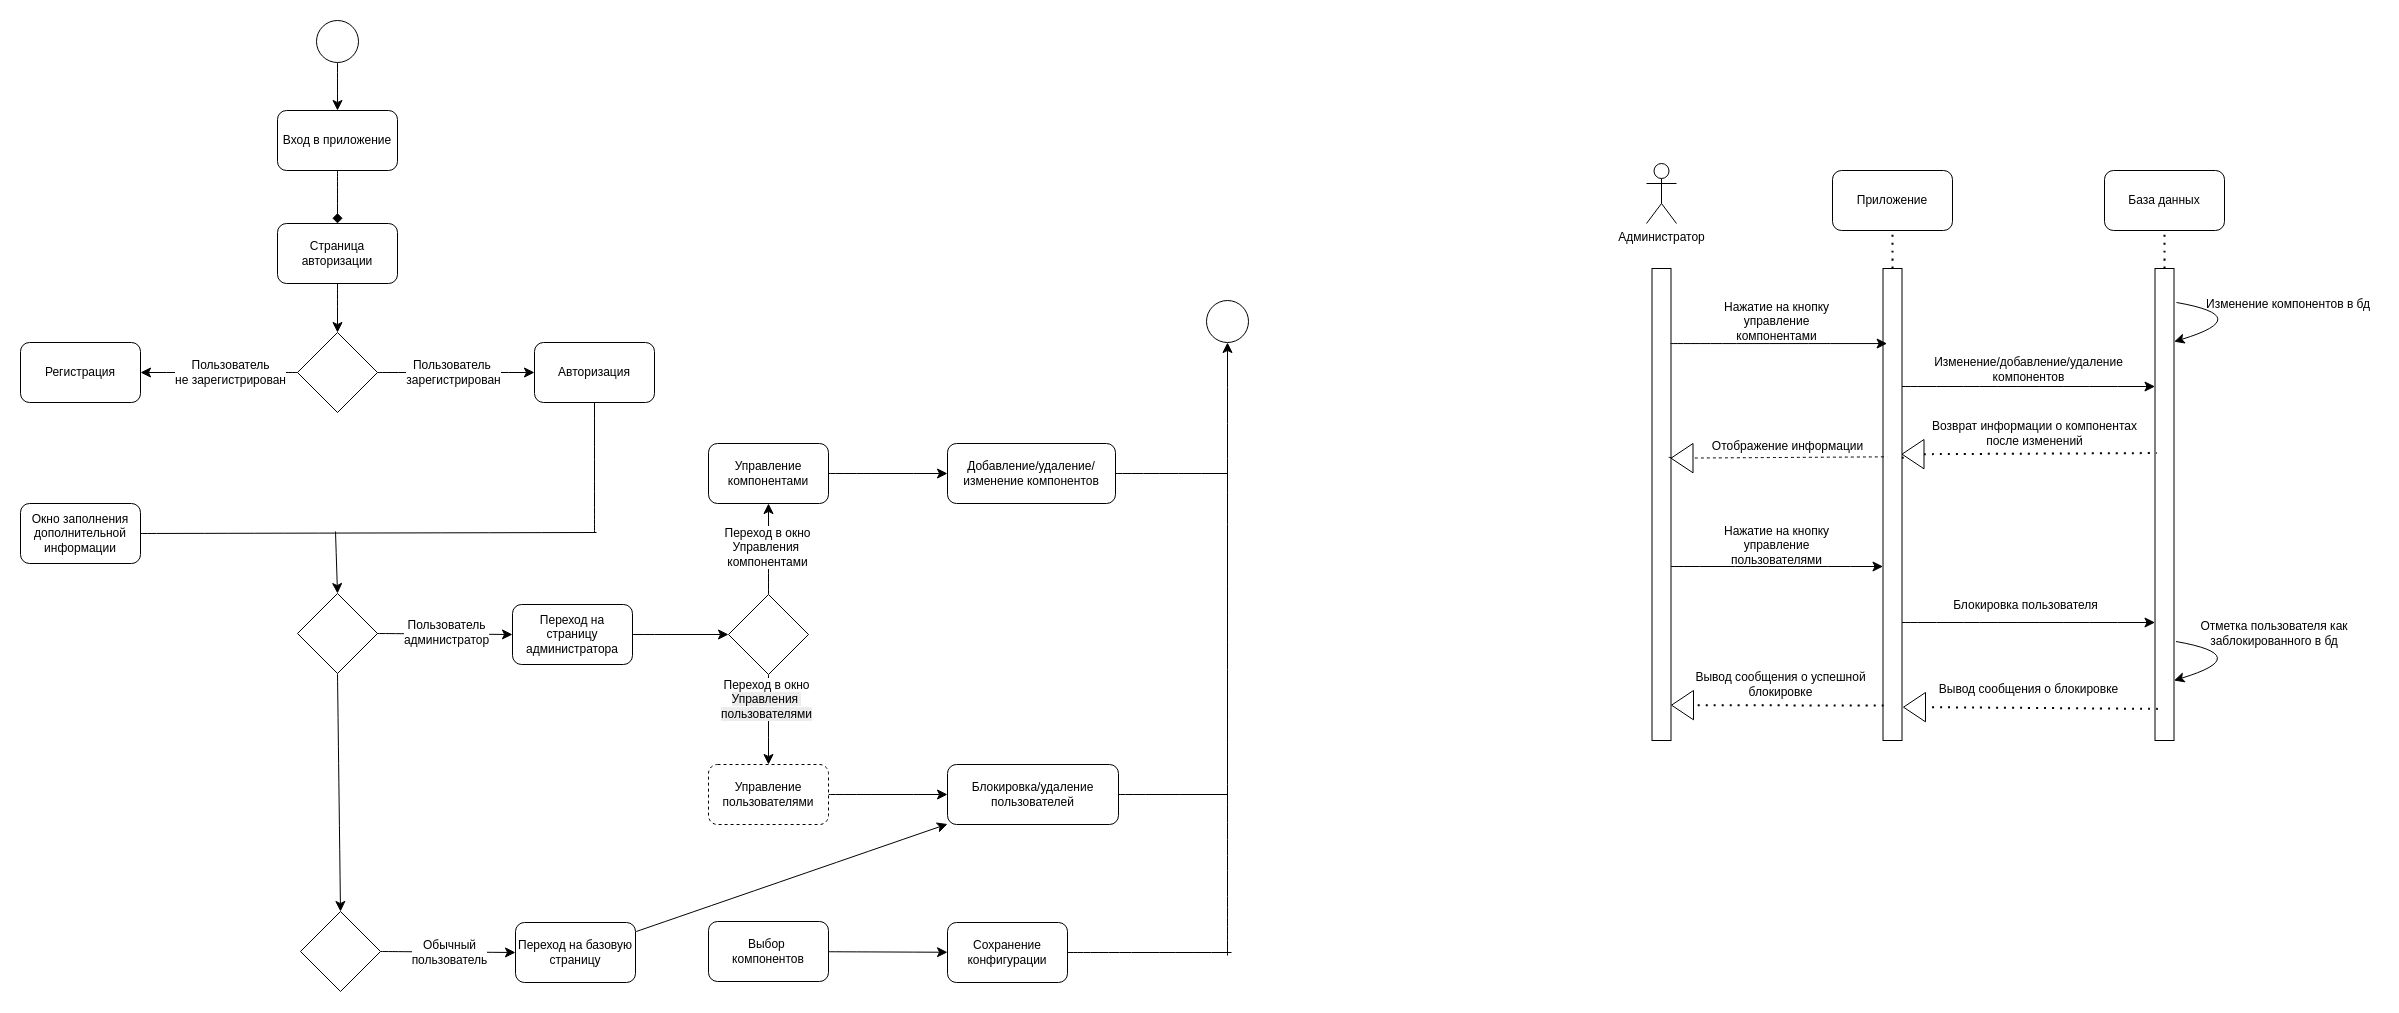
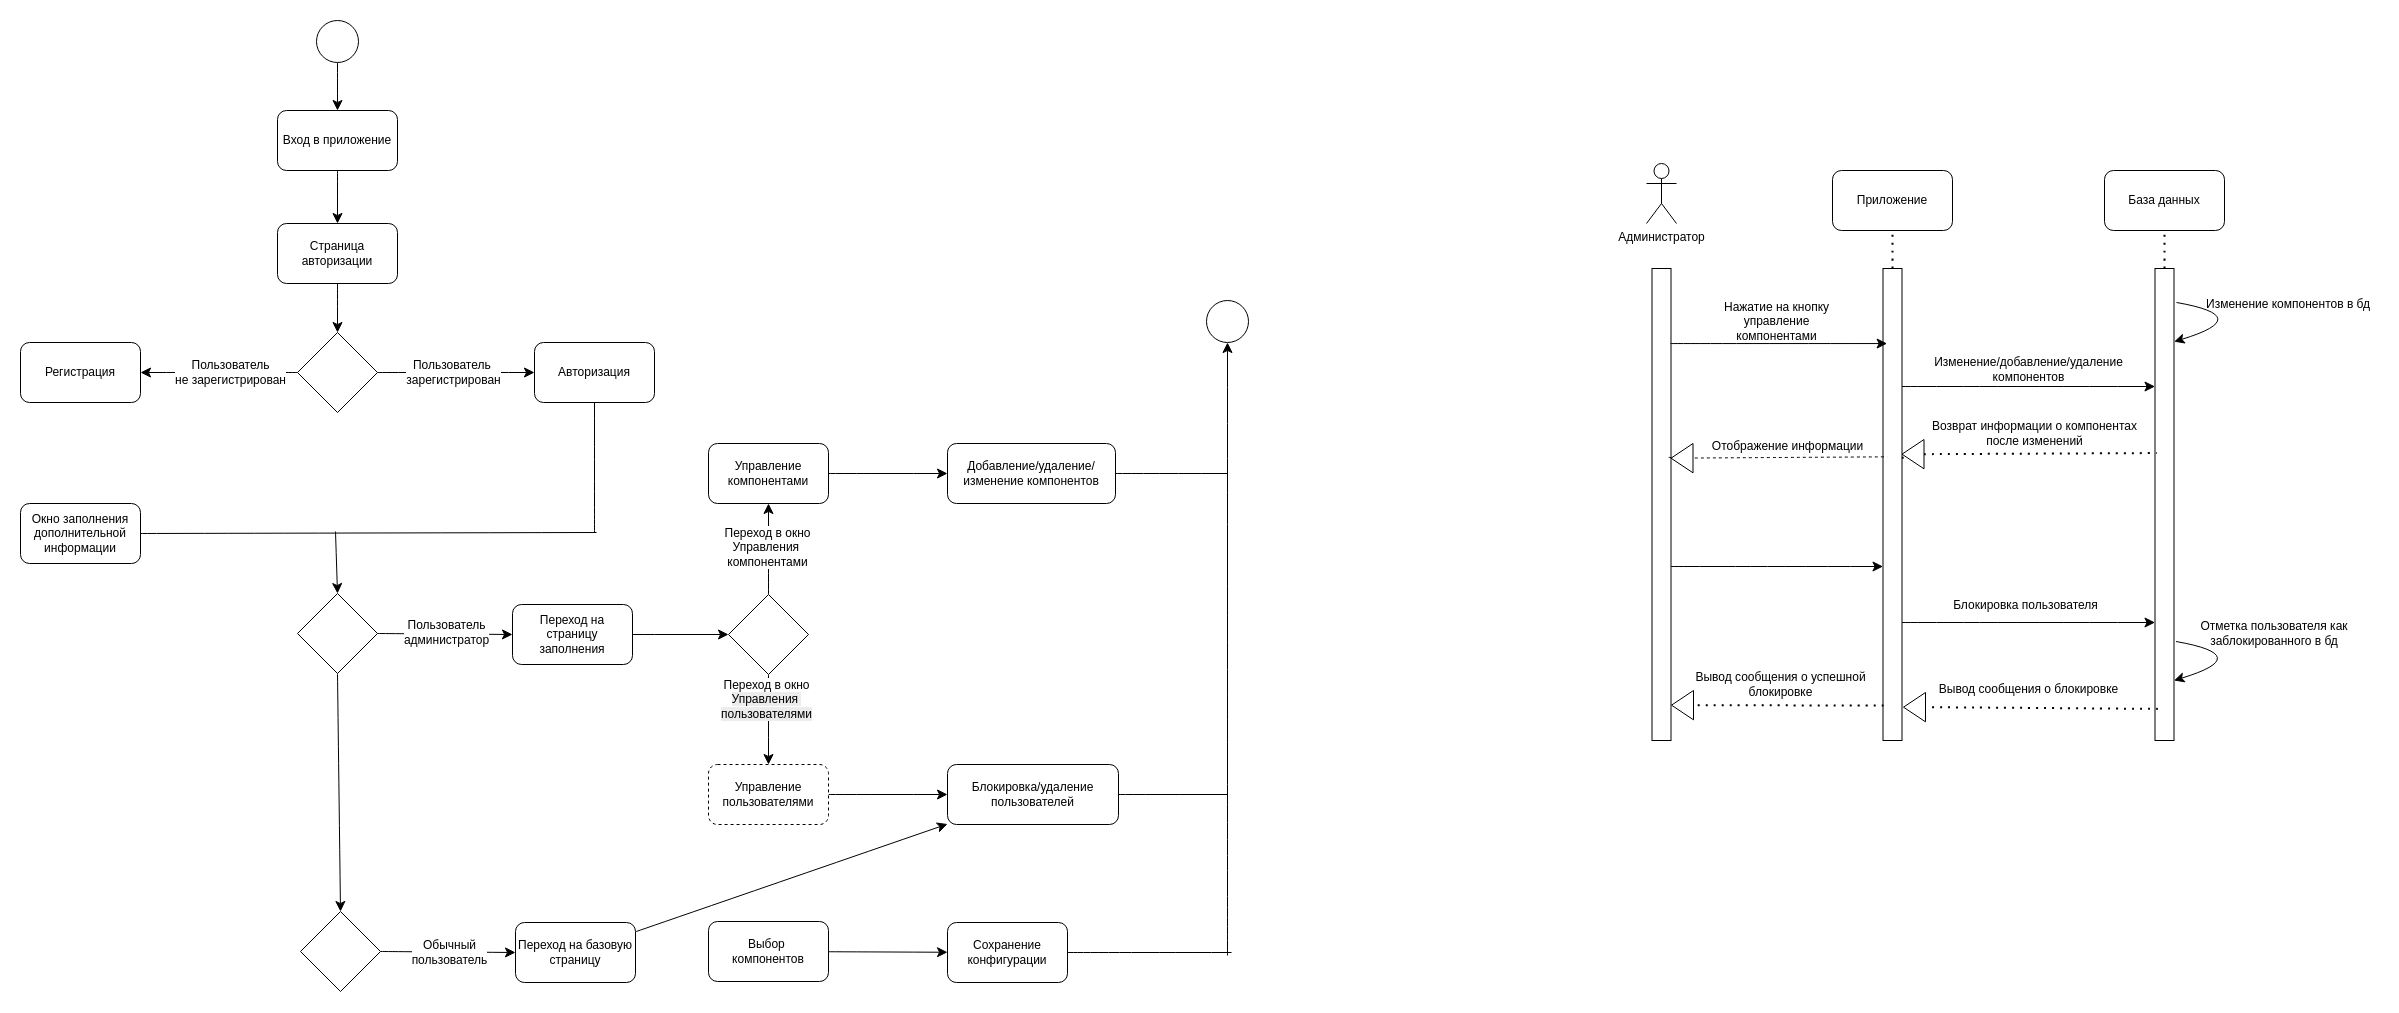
edge "Вход в приложение" -> "Страница авторизации": arrowhead diamond -> classic
node "Нажатие на кнопку управление пользователями": removed
node "Переход на страницу администратора": label "Переход на страницу администратора" -> "Переход на страницу заполнения"
